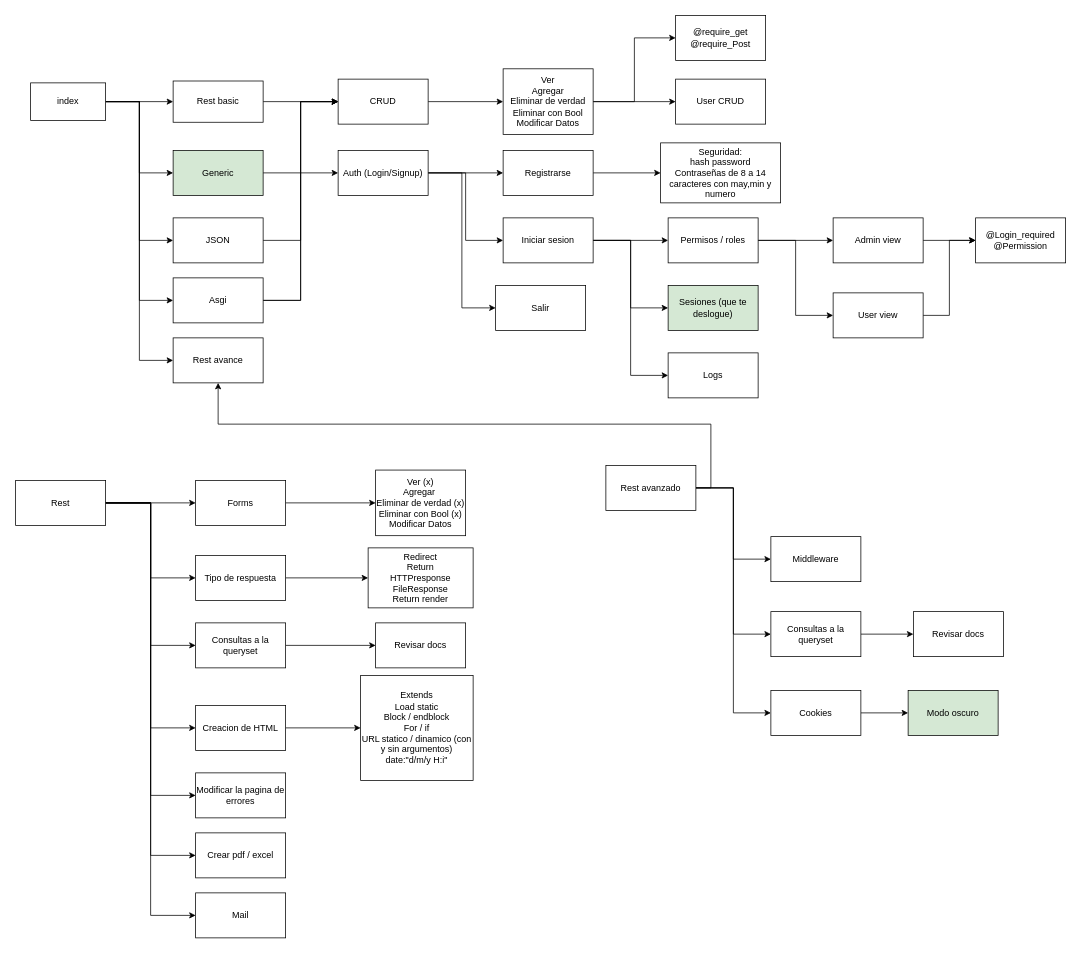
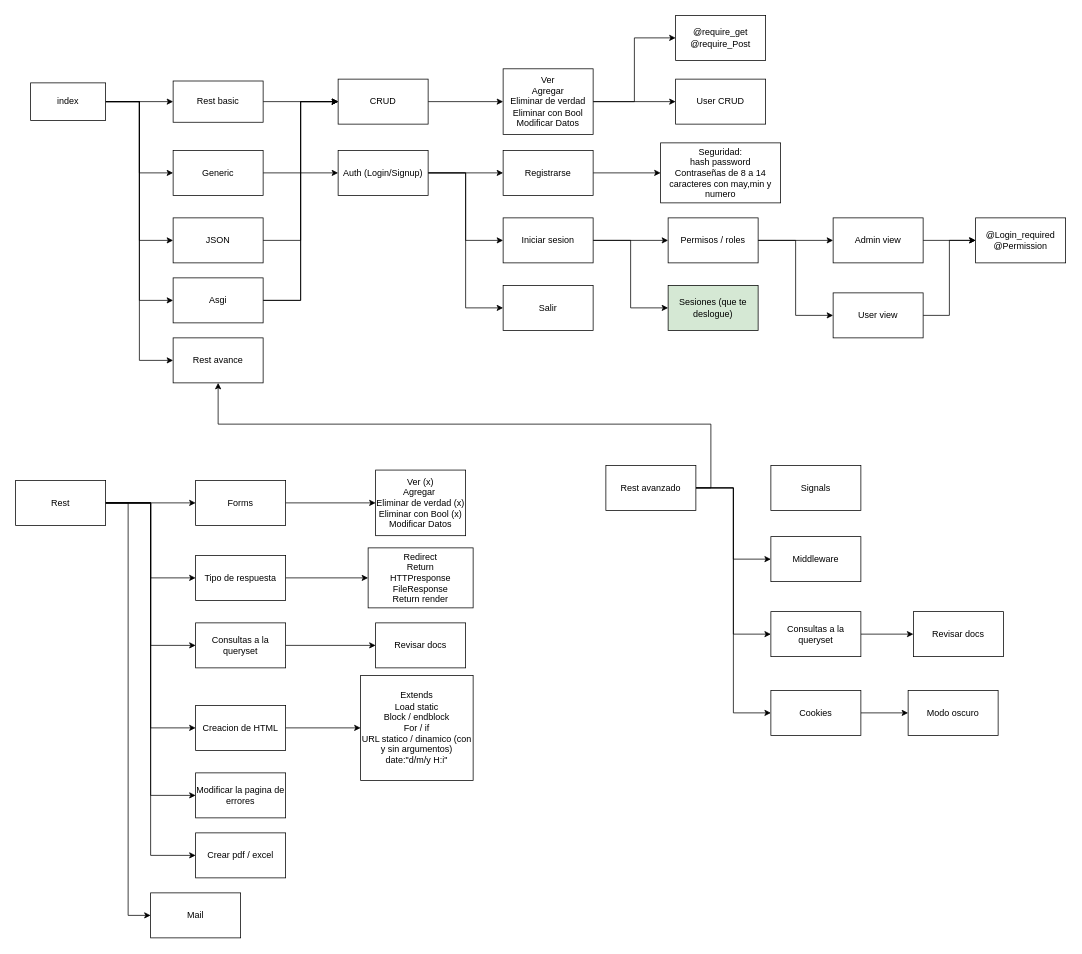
node "Generic": fillcolor #d5e8d4 -> #ffffff
node "Salir": moved (540, 308) -> (548, 308)
edge "Iniciar sesion" -> "Logs": removed
node "Logs": removed
node "Signals": added
node "Modo oscuro": fillcolor #d5e8d4 -> #ffffff
node "Mail": moved (240, 915) -> (195, 915)
